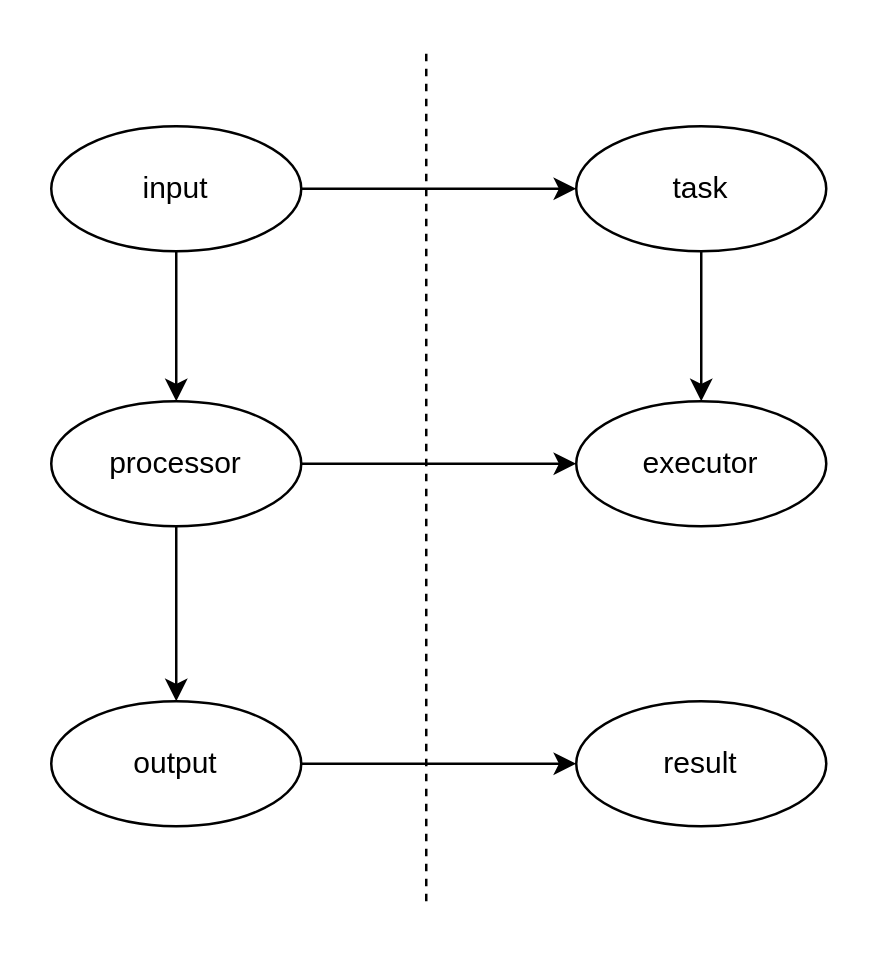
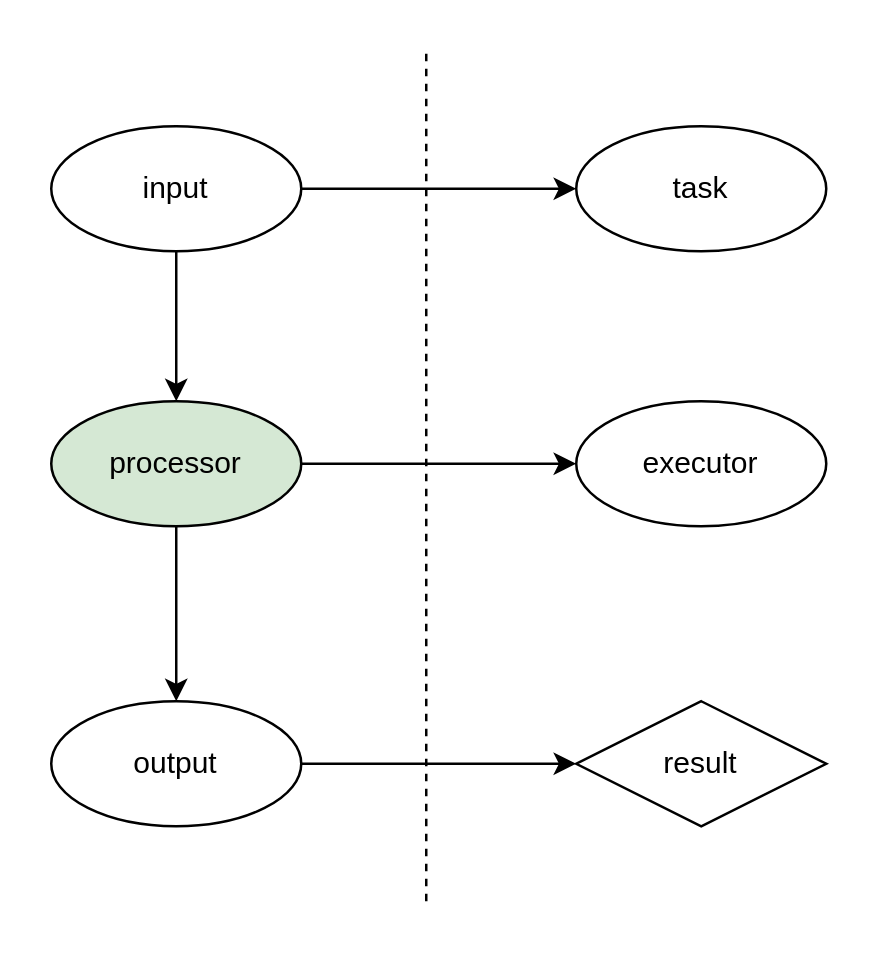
edge "task" -> "executor": removed
node "processor": fillcolor #ffffff -> #d5e8d4
node "result": shape ellipse -> diamond
